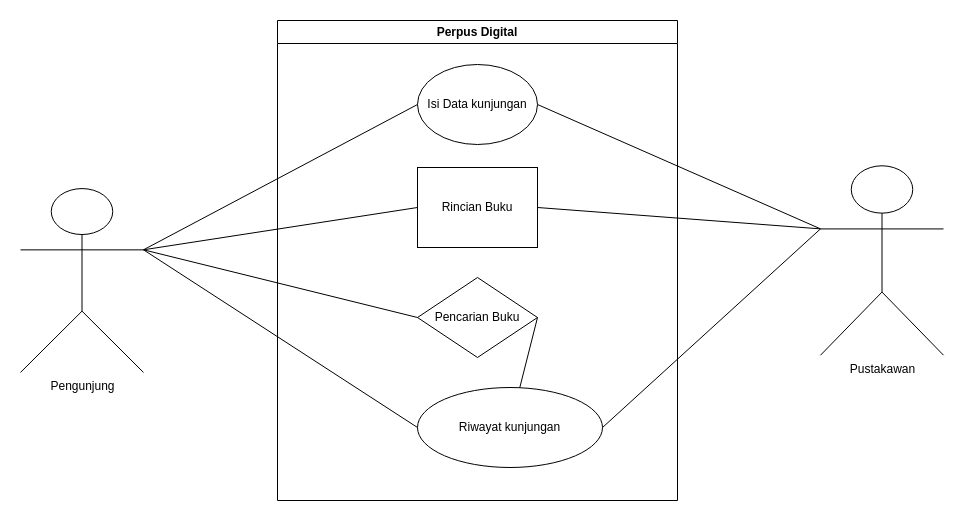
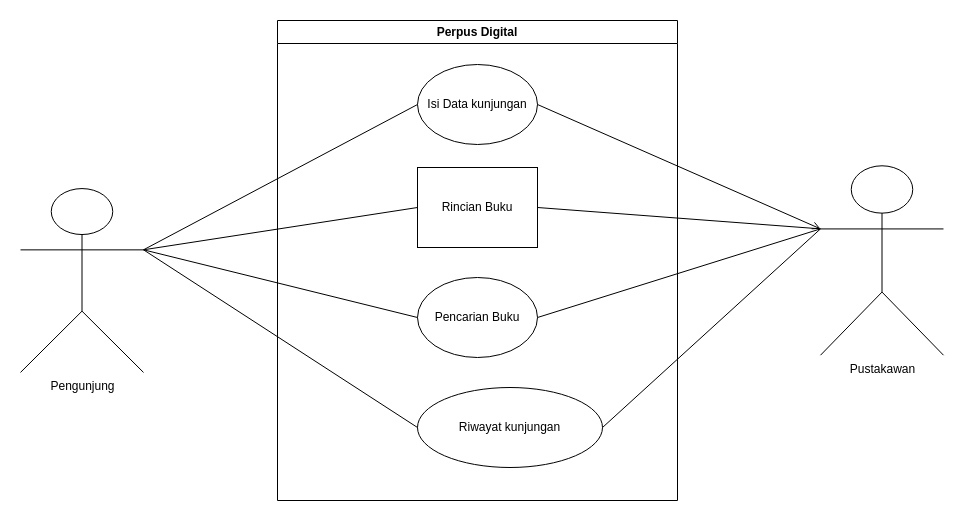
edge "Isi Data kunjungan" -- "Pustakawan": arrowhead none -> open
node "Pencarian Buku": shape diamond -> ellipse
edge "Pencarian Buku" -- "Riwayat kunjungan": now "Pencarian Buku" -- "Pustakawan"
